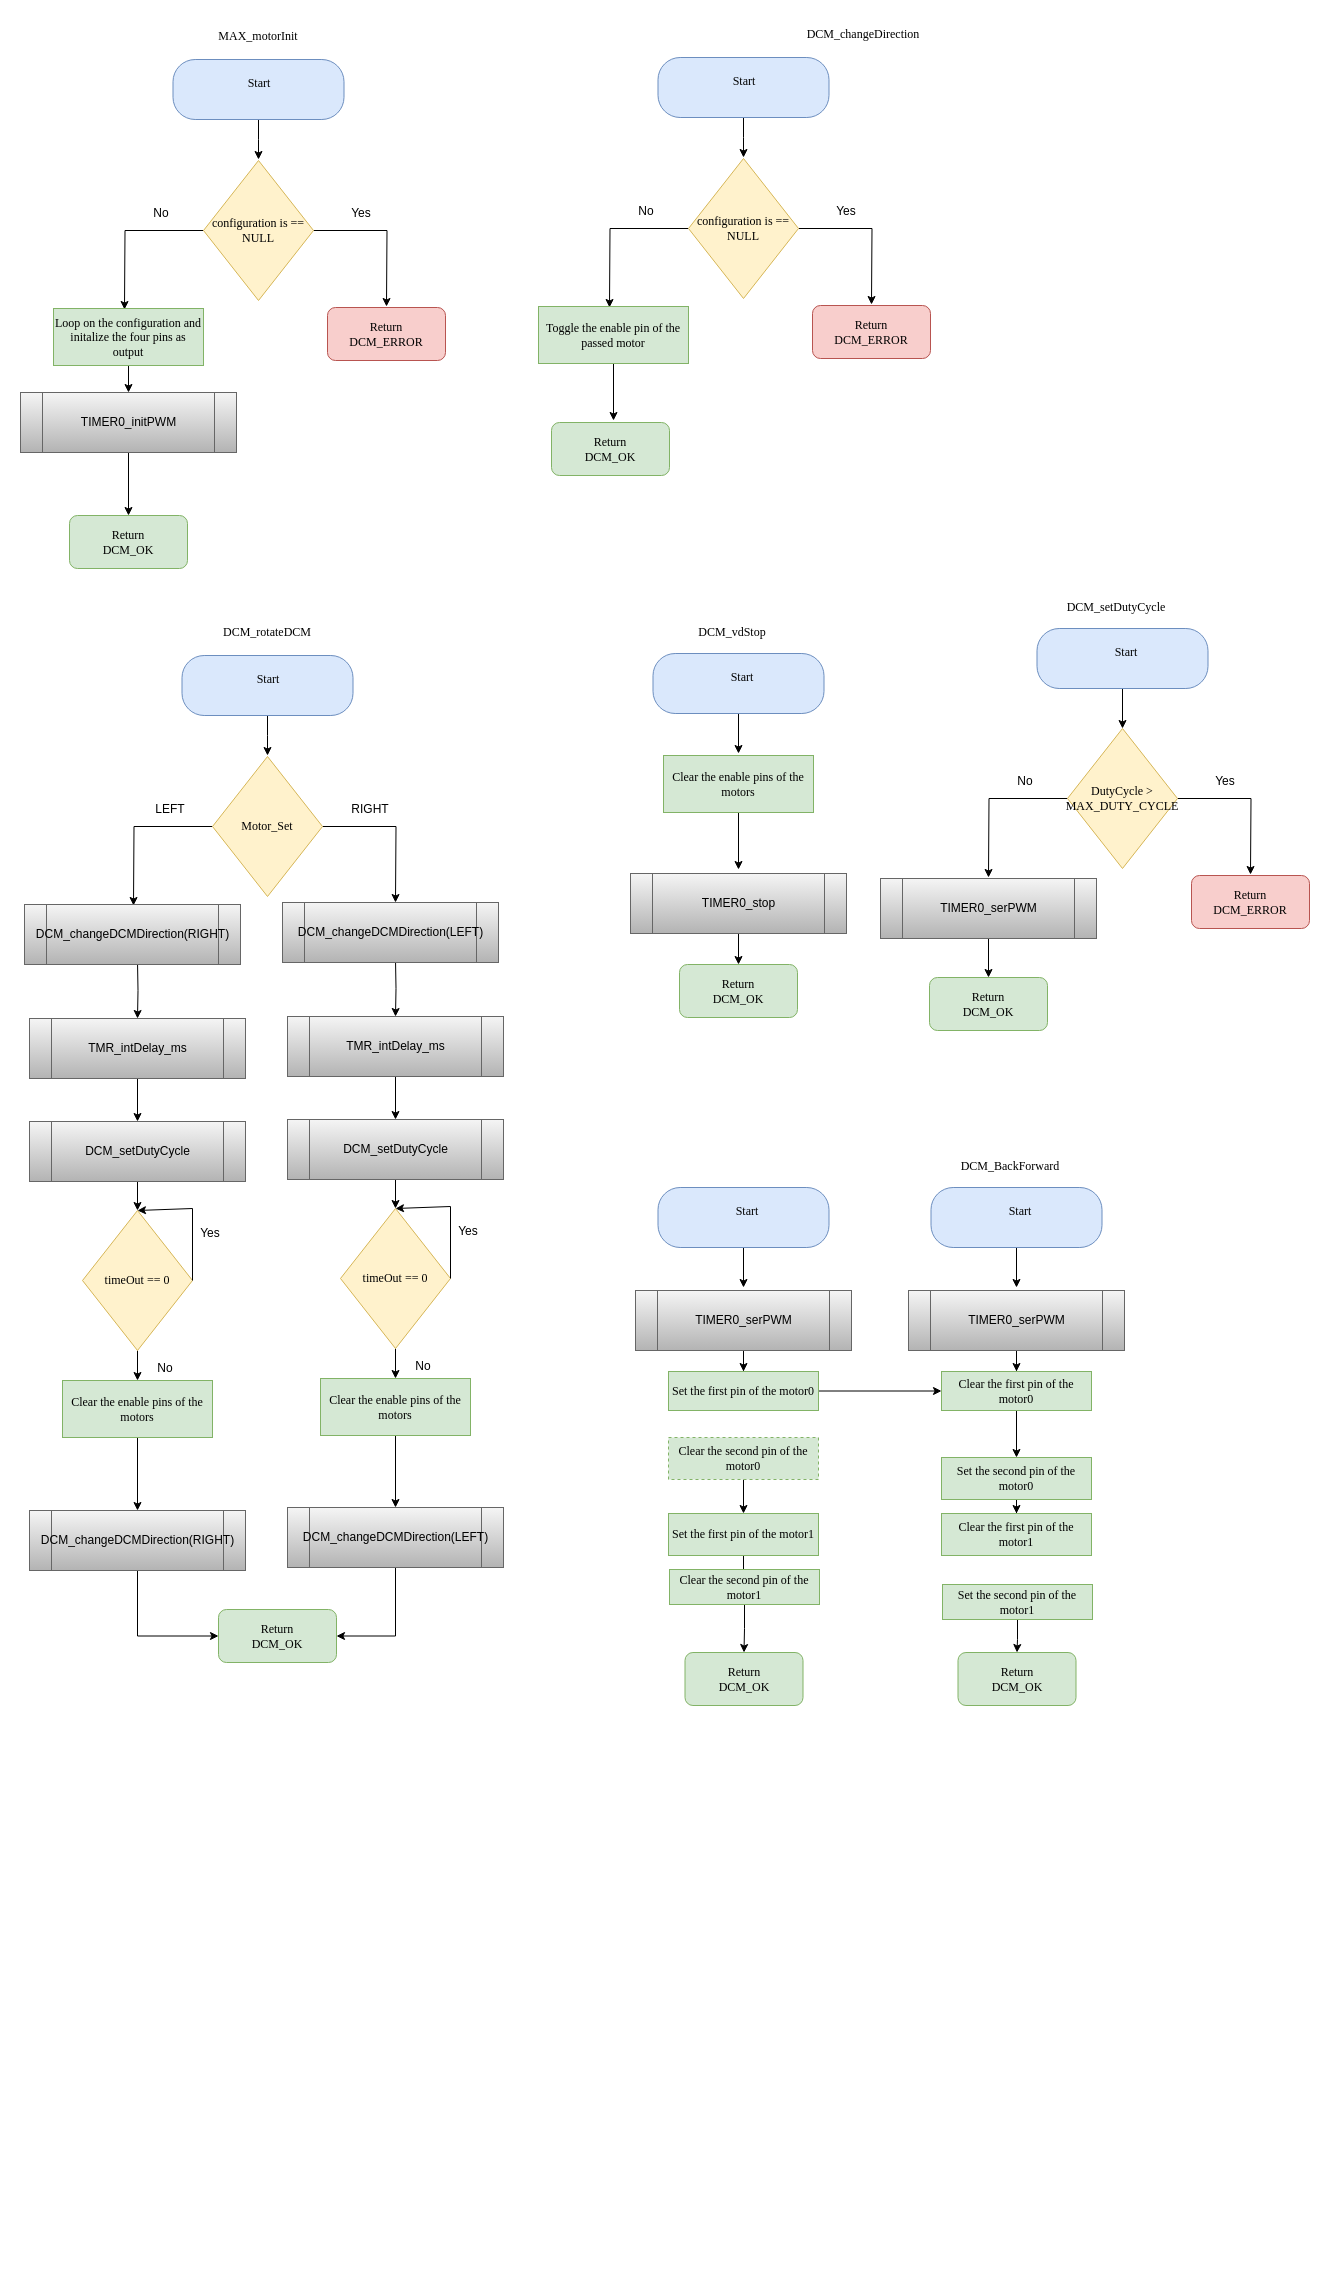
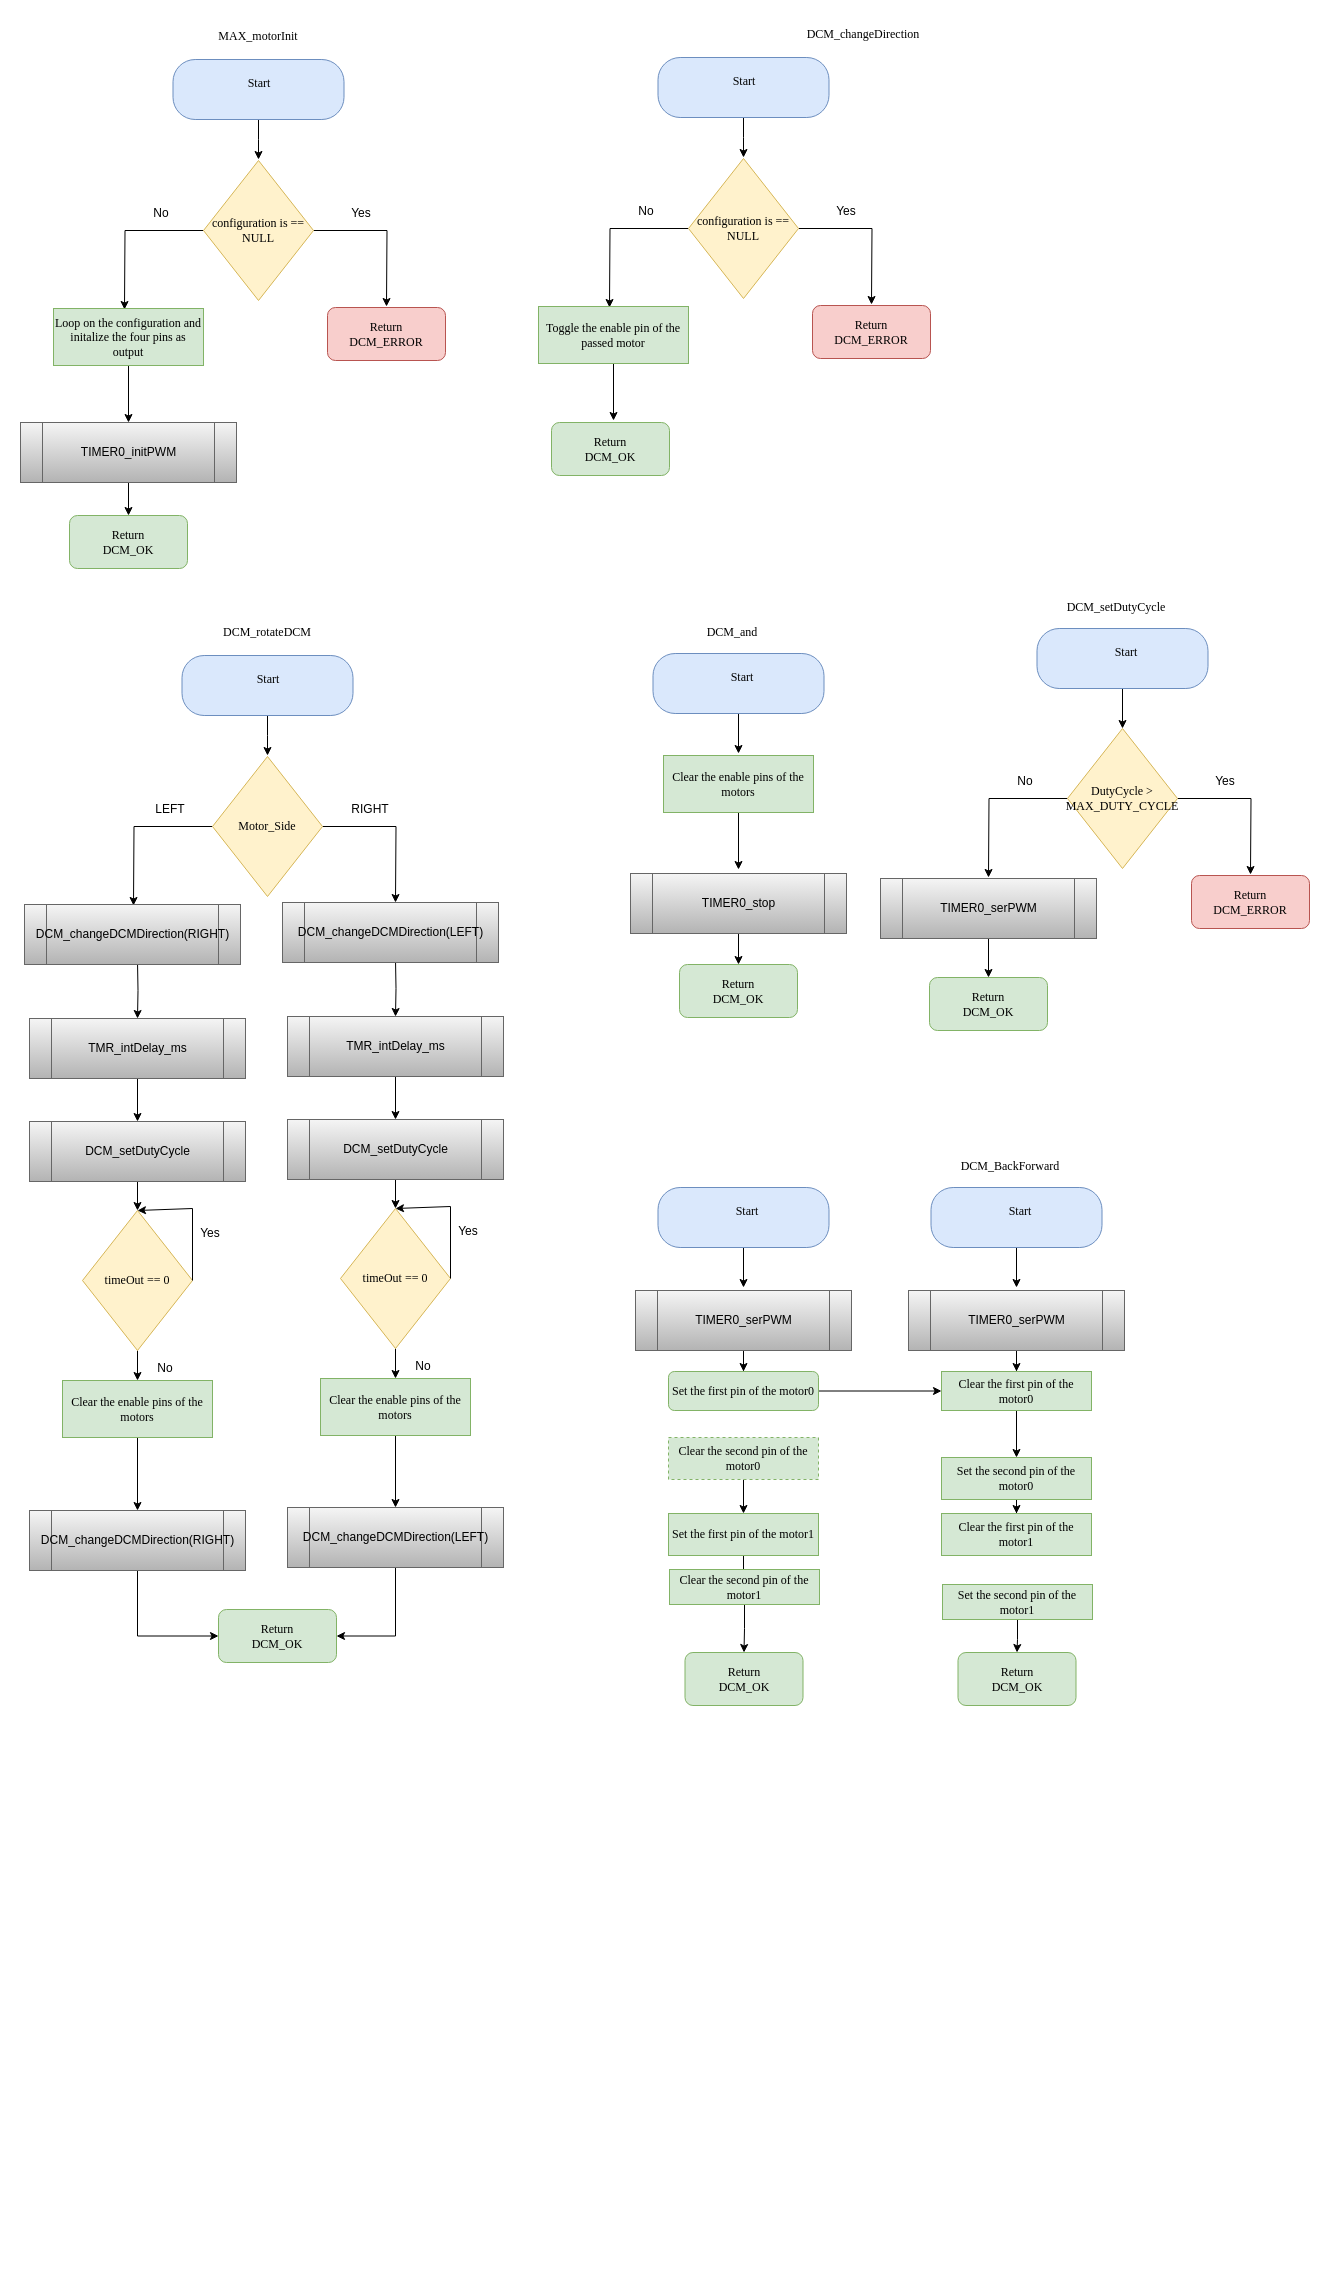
node "TIMER0_initPWM": moved (129, 423) -> (129, 453)
node "DCM_vdStop": label "DCM_vdStop" -> "DCM_and"
node "Motor_Set": label "Motor_Set" -> "Motor_Side"
node "Set the first pin of the motor0": shape rectangle -> rounded rectangle
